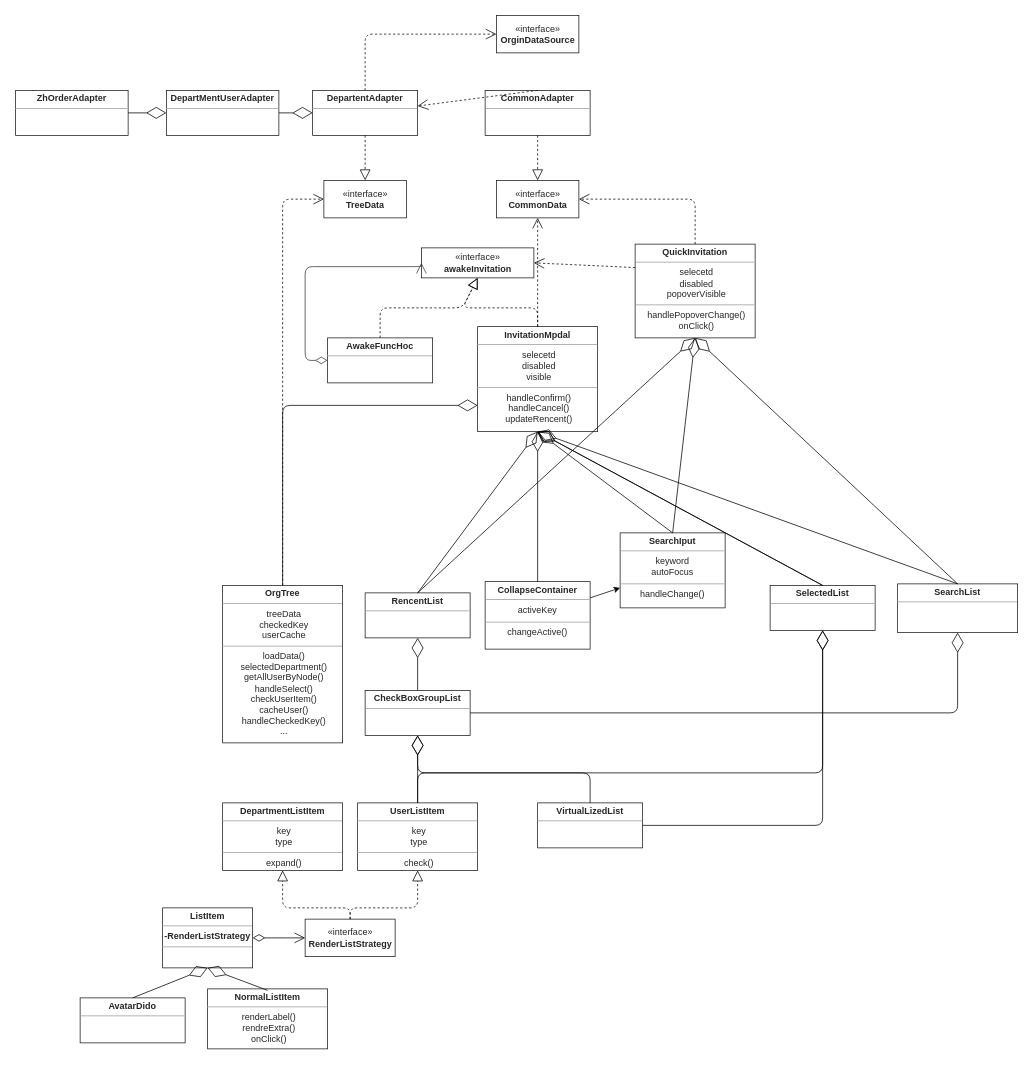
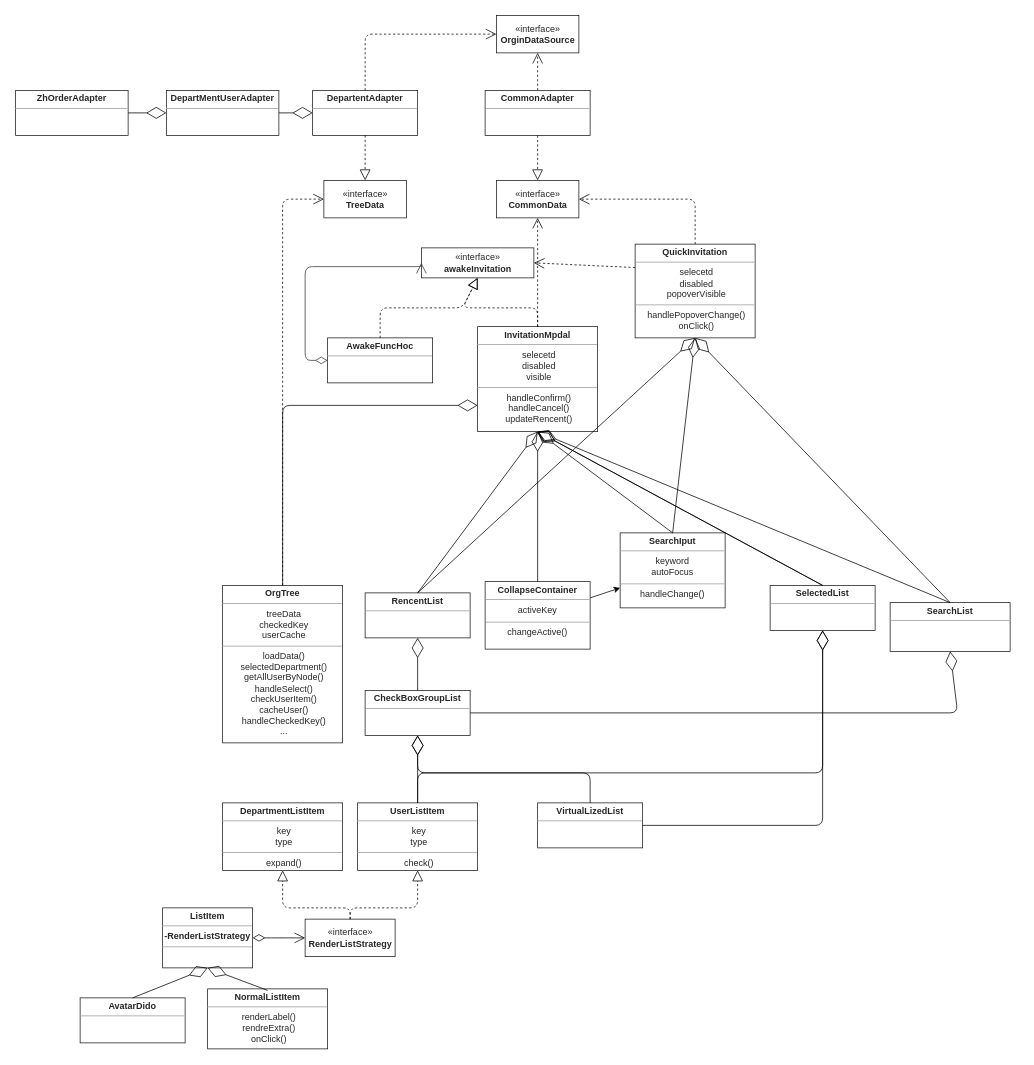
edge "CommonAdapter" -> "DepartentAdapter": now "CommonAdapter" -> "«interface» OrginDataSource"
node "SearchList": moved (957, 608) -> (950, 627)
